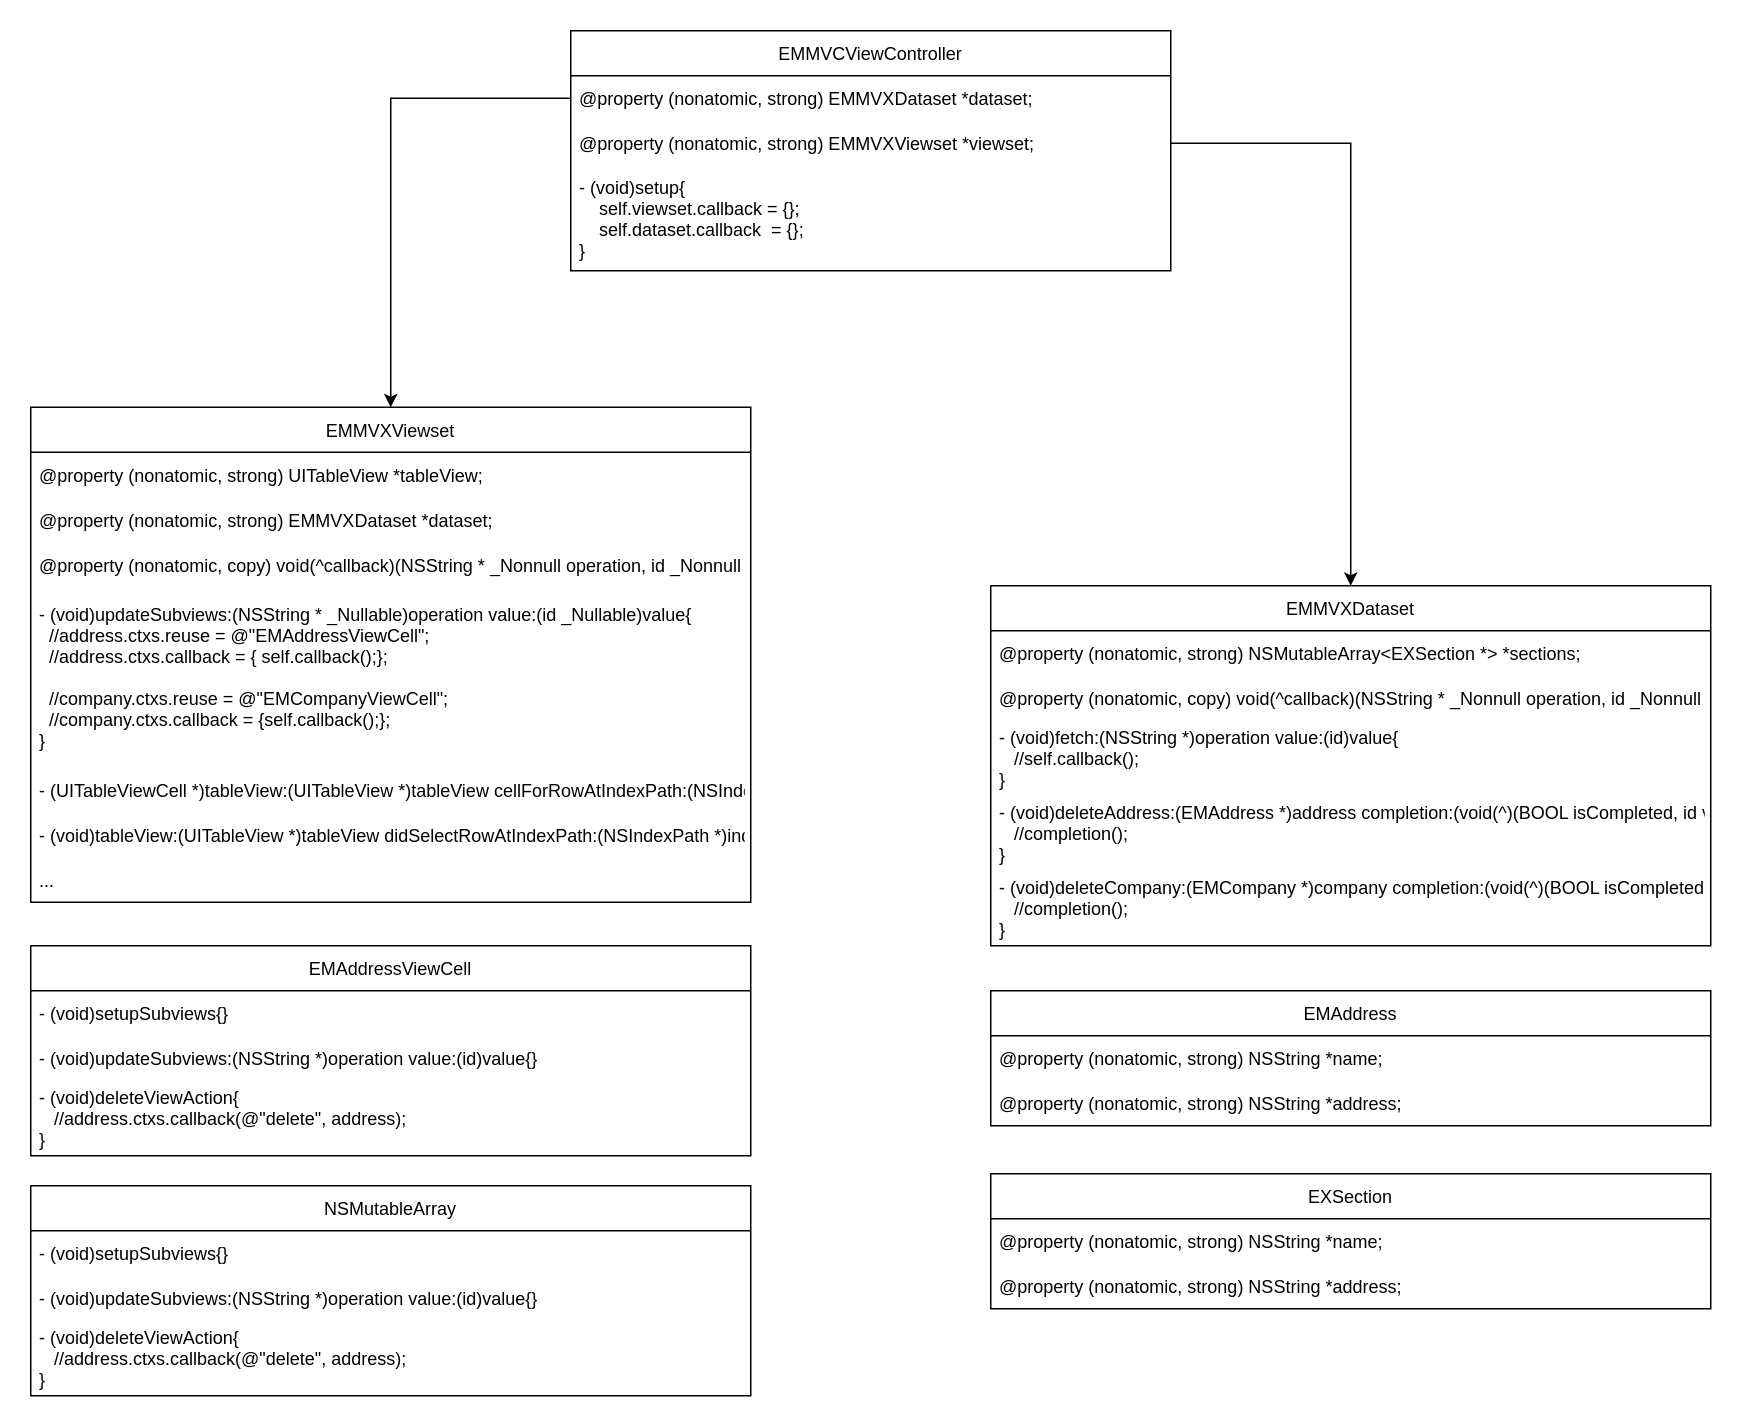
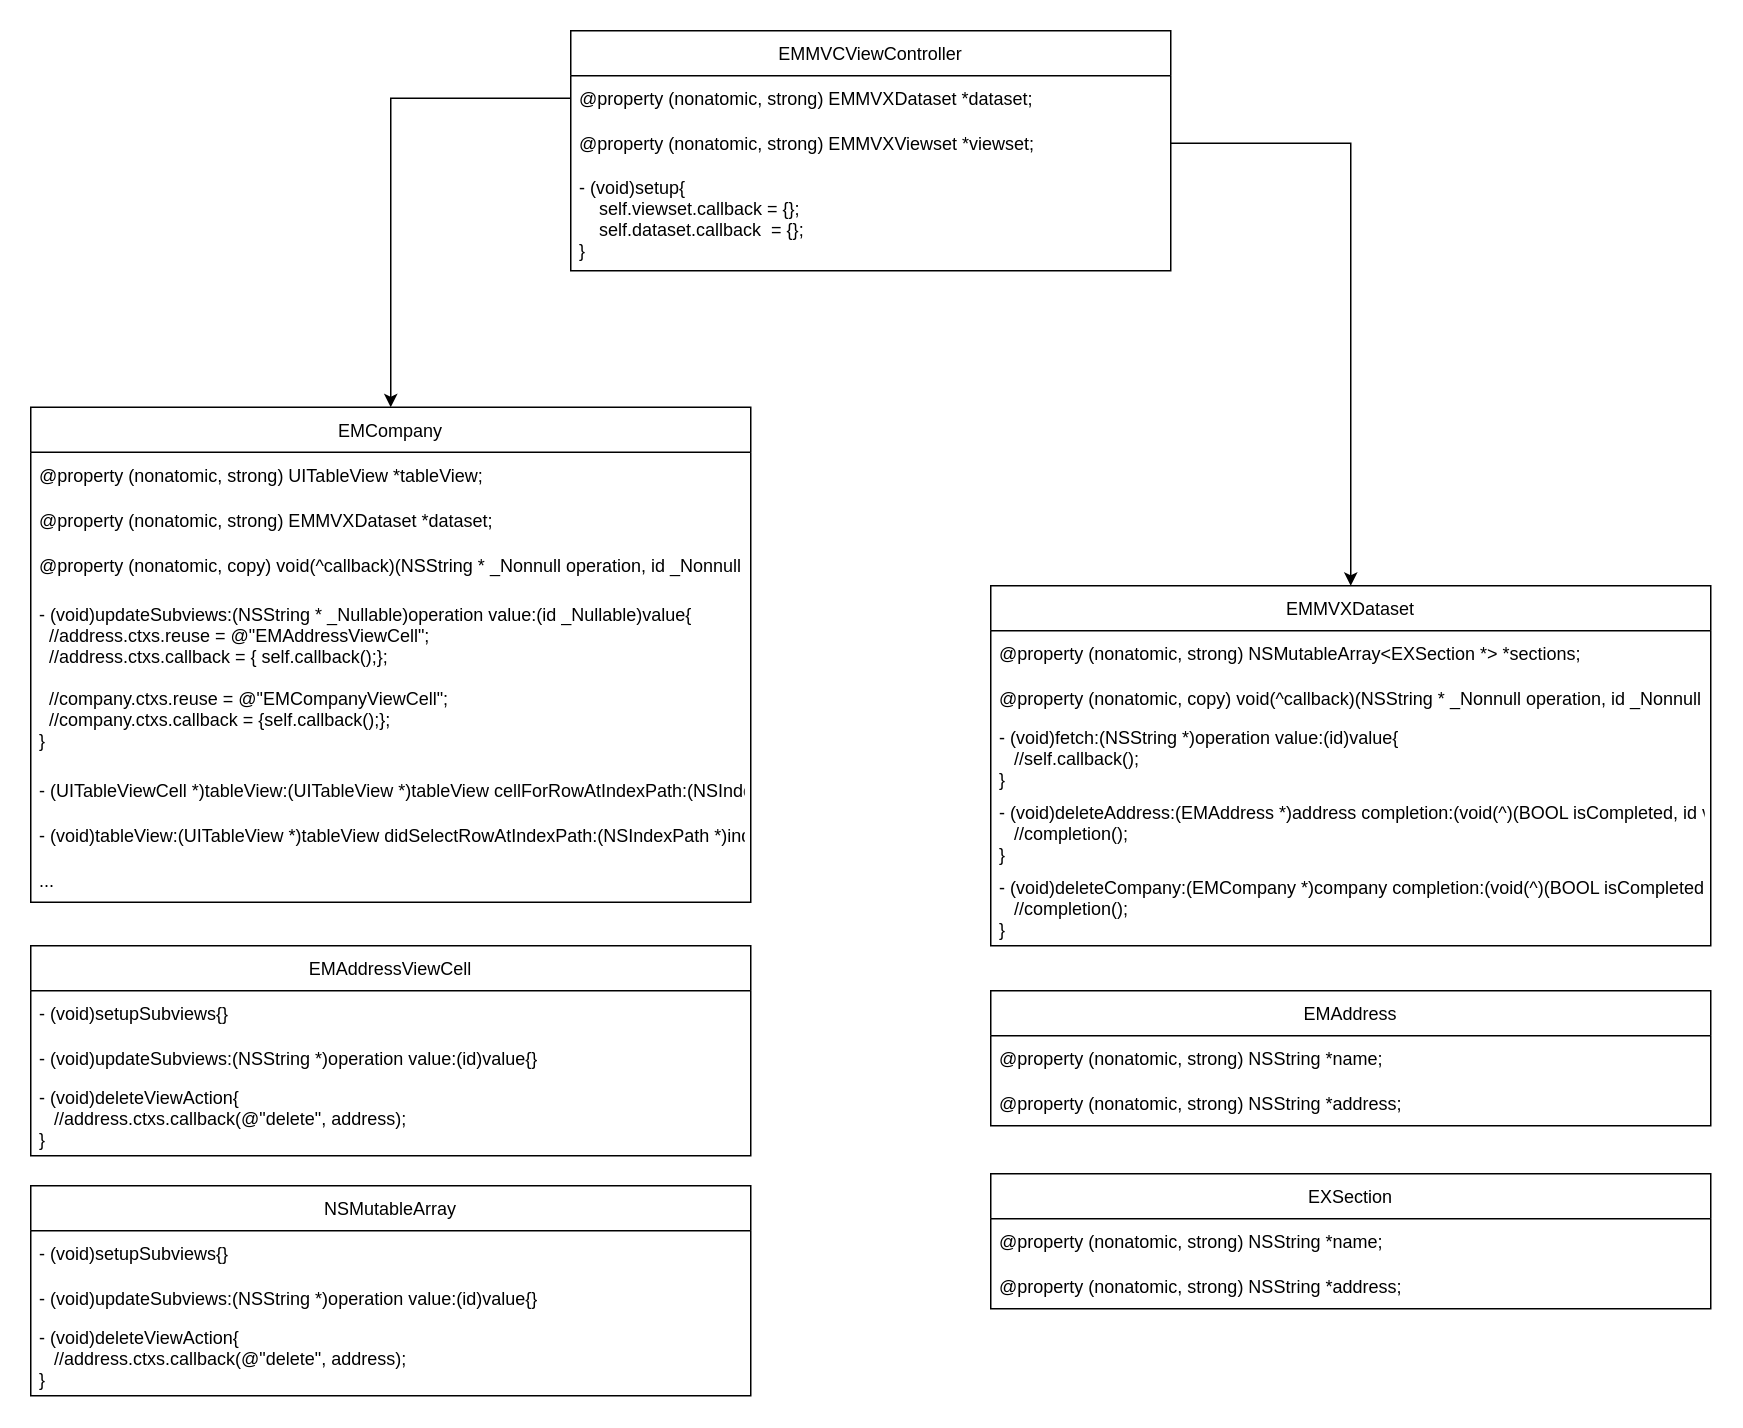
node "EMMVXViewset": label "EMMVXViewset" -> "EMCompany"
